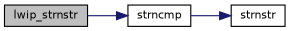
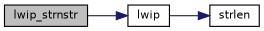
node "strncmp": label "strncmp" -> "lwip"
node "strnstr": label "strnstr" -> "strlen"
